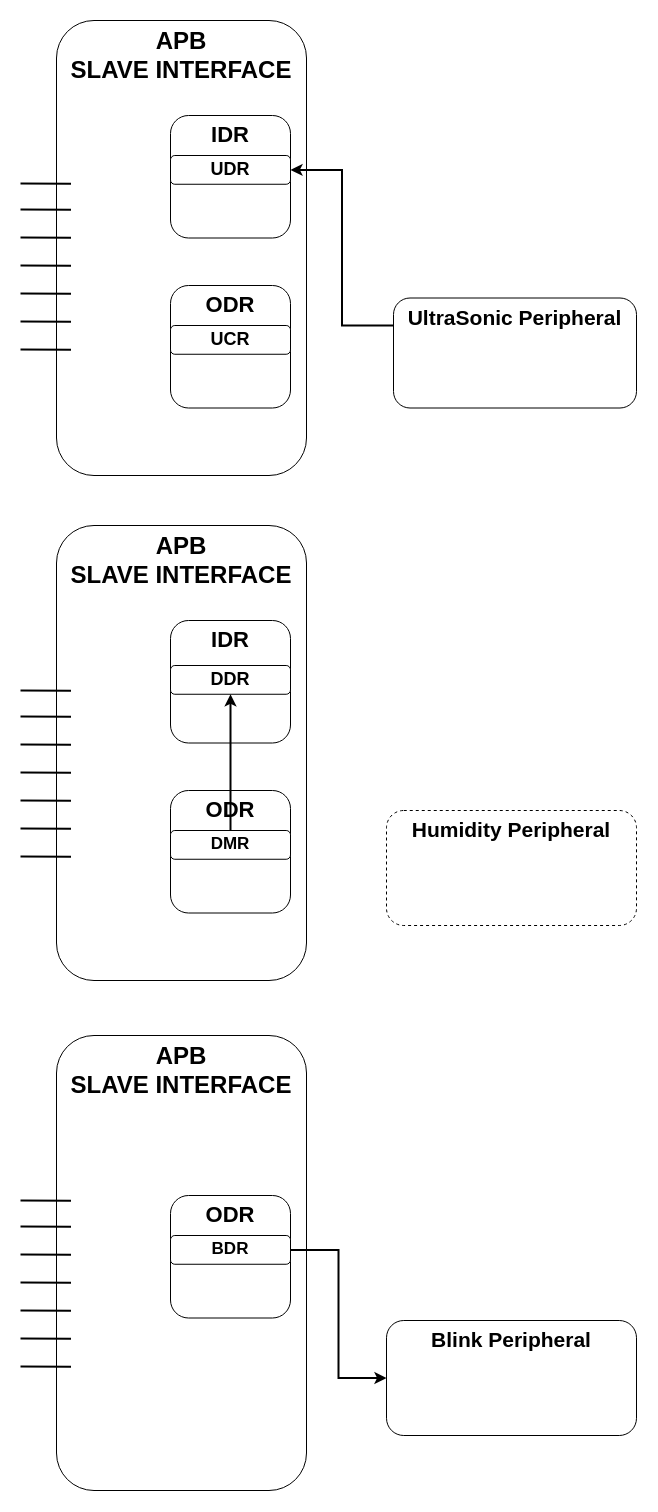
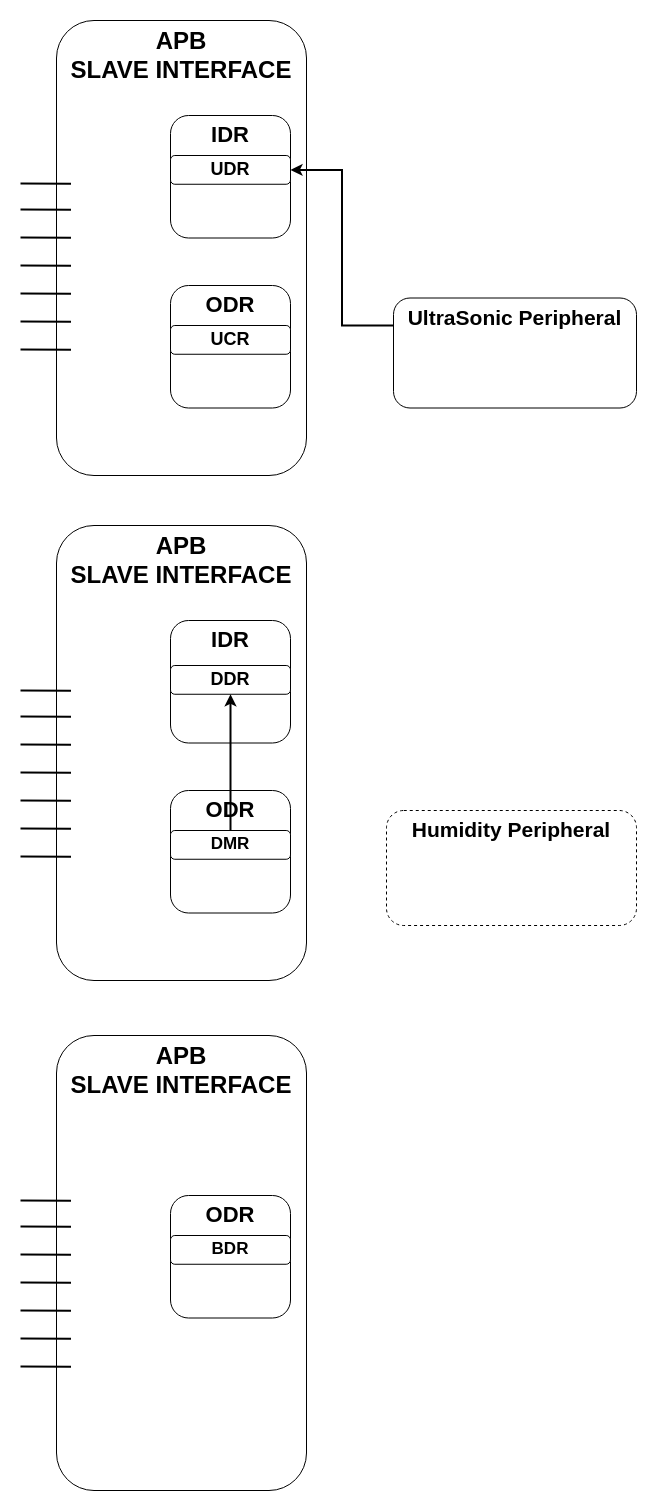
edge "BDR" -> "Blink Peripheral": removed
node "Blink Peripheral": removed
